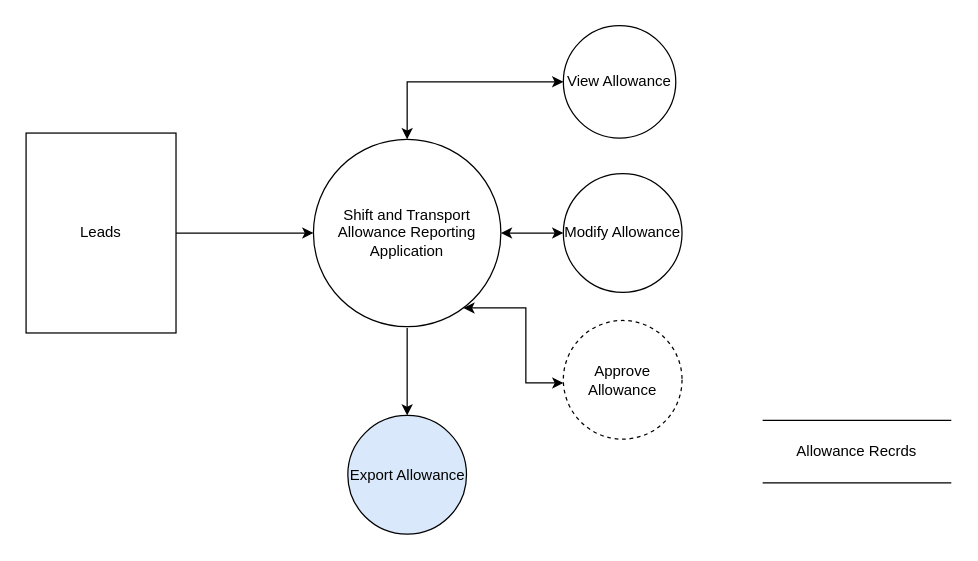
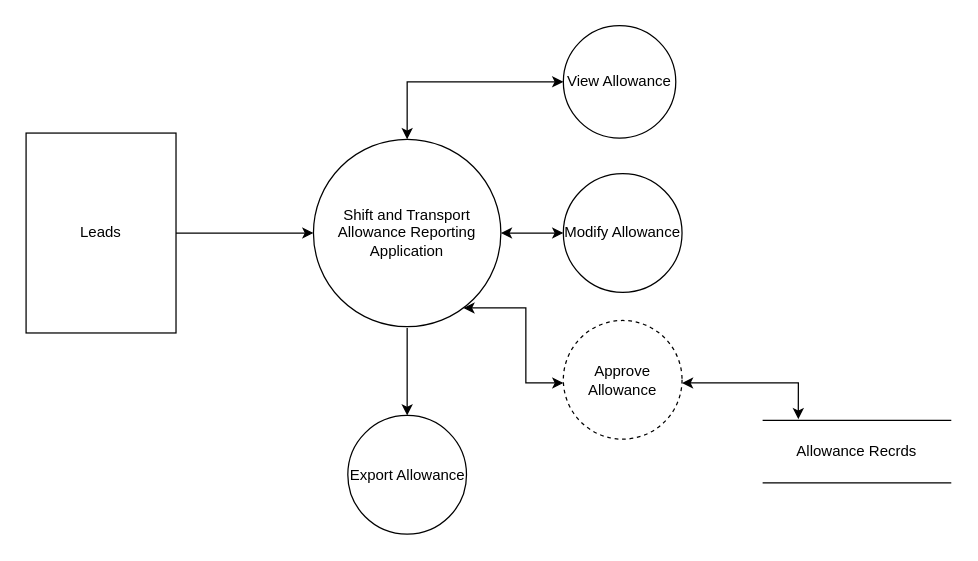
edge "Approve Allowance" -- "Allowance Recrds": added
node "Export Allowance": fillcolor #dae8fc -> #ffffff
